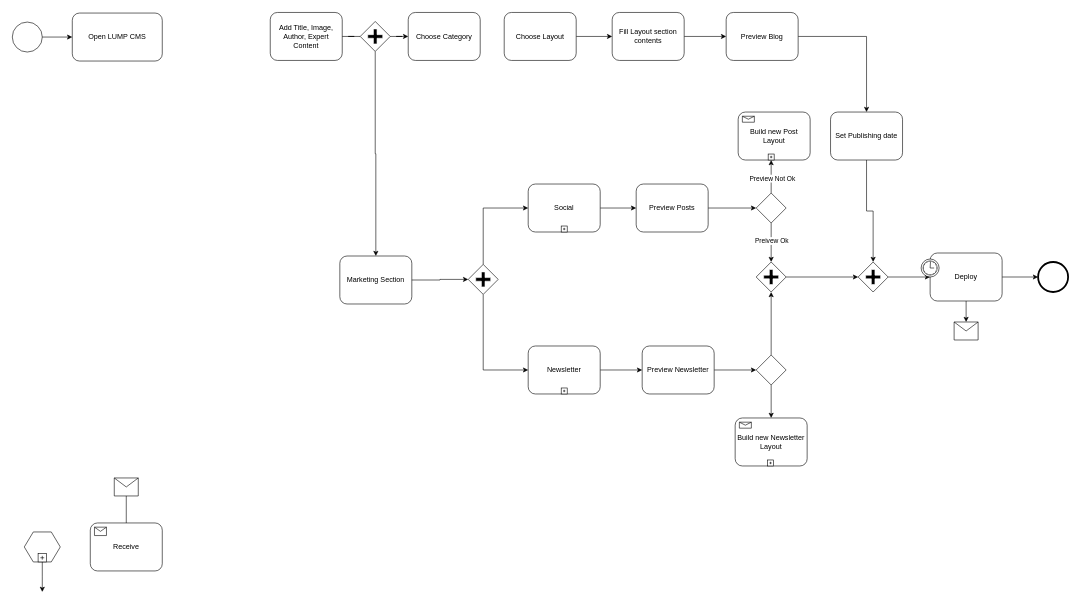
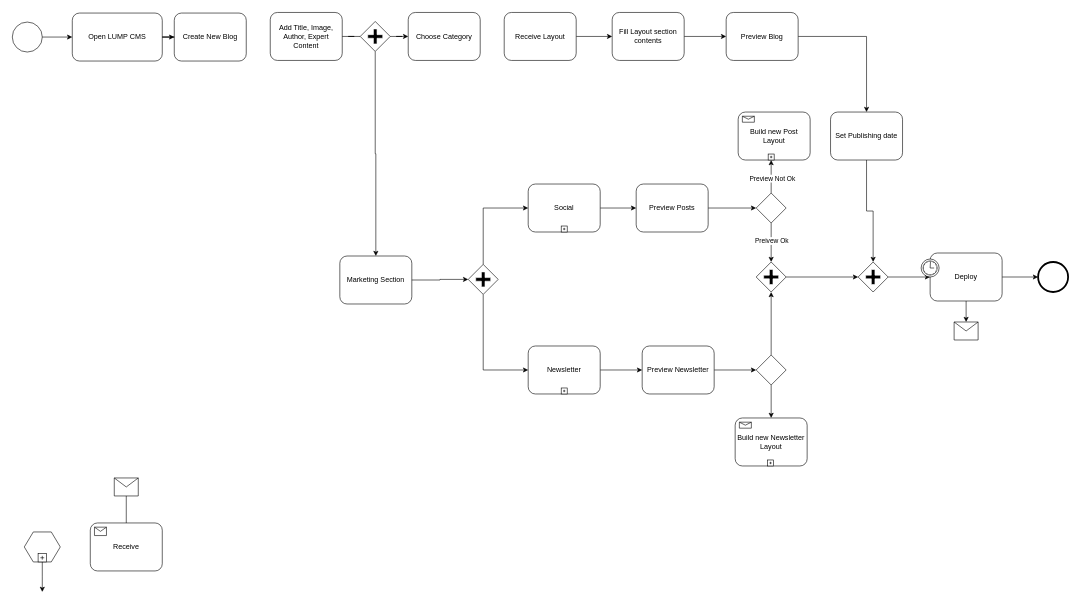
node "Choose Layout": label "Choose Layout" -> "Receive Layout"
edge "Open LUMP CMS" -> "Create New Blog": added
node "Create New Blog": added
